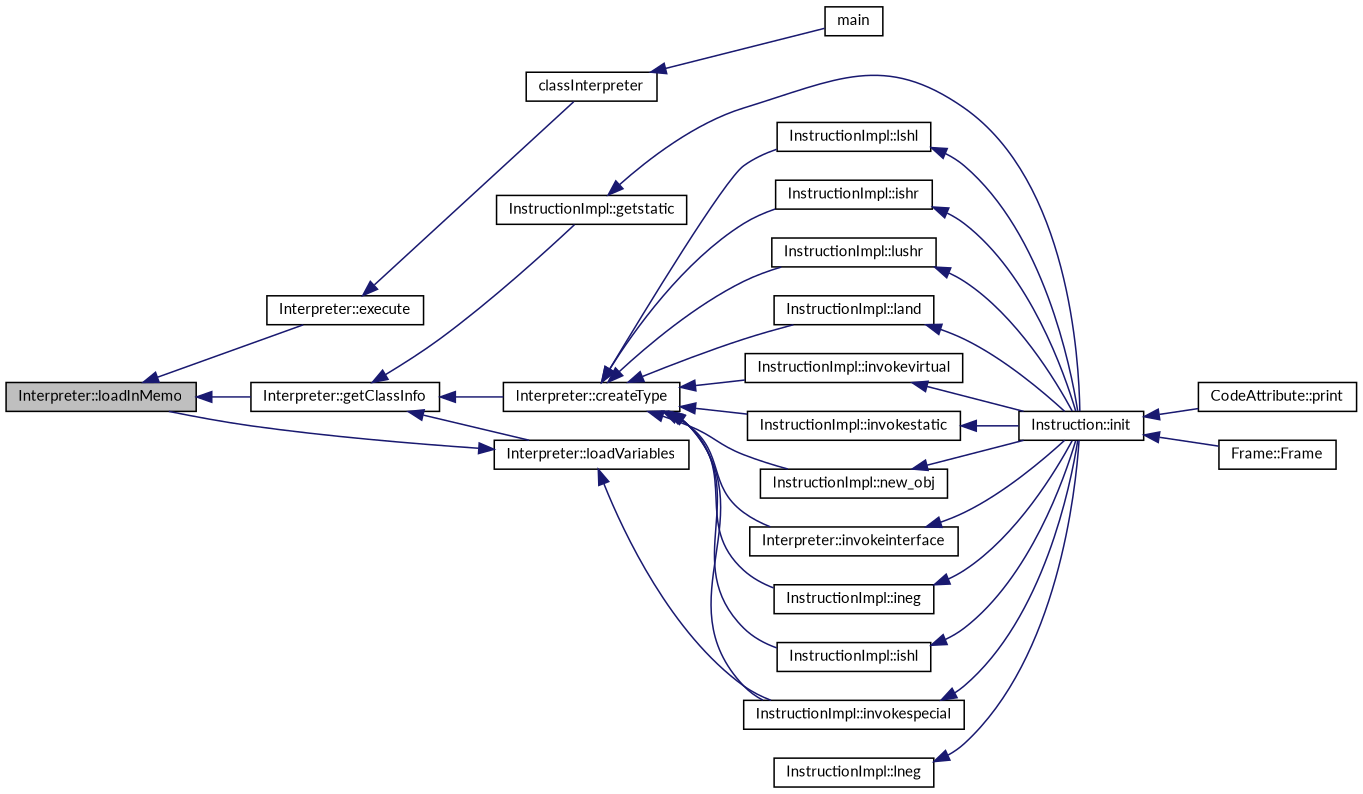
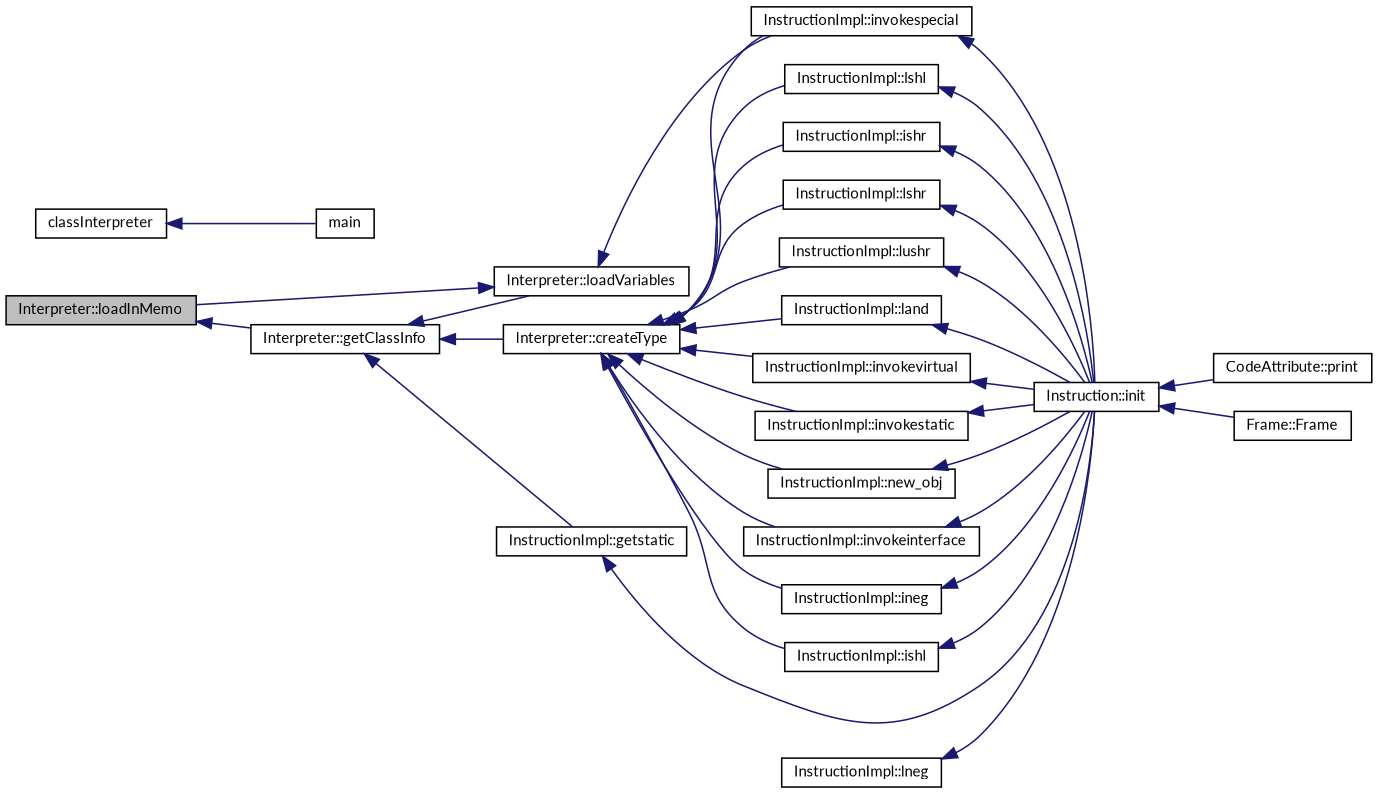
node "InstructionImpl::lshr": added
node "Interpreter::execute": removed
node "Interpreter::invokeinterface": label "Interpreter::invokeinterface" -> "InstructionImpl::invokeinterface"
